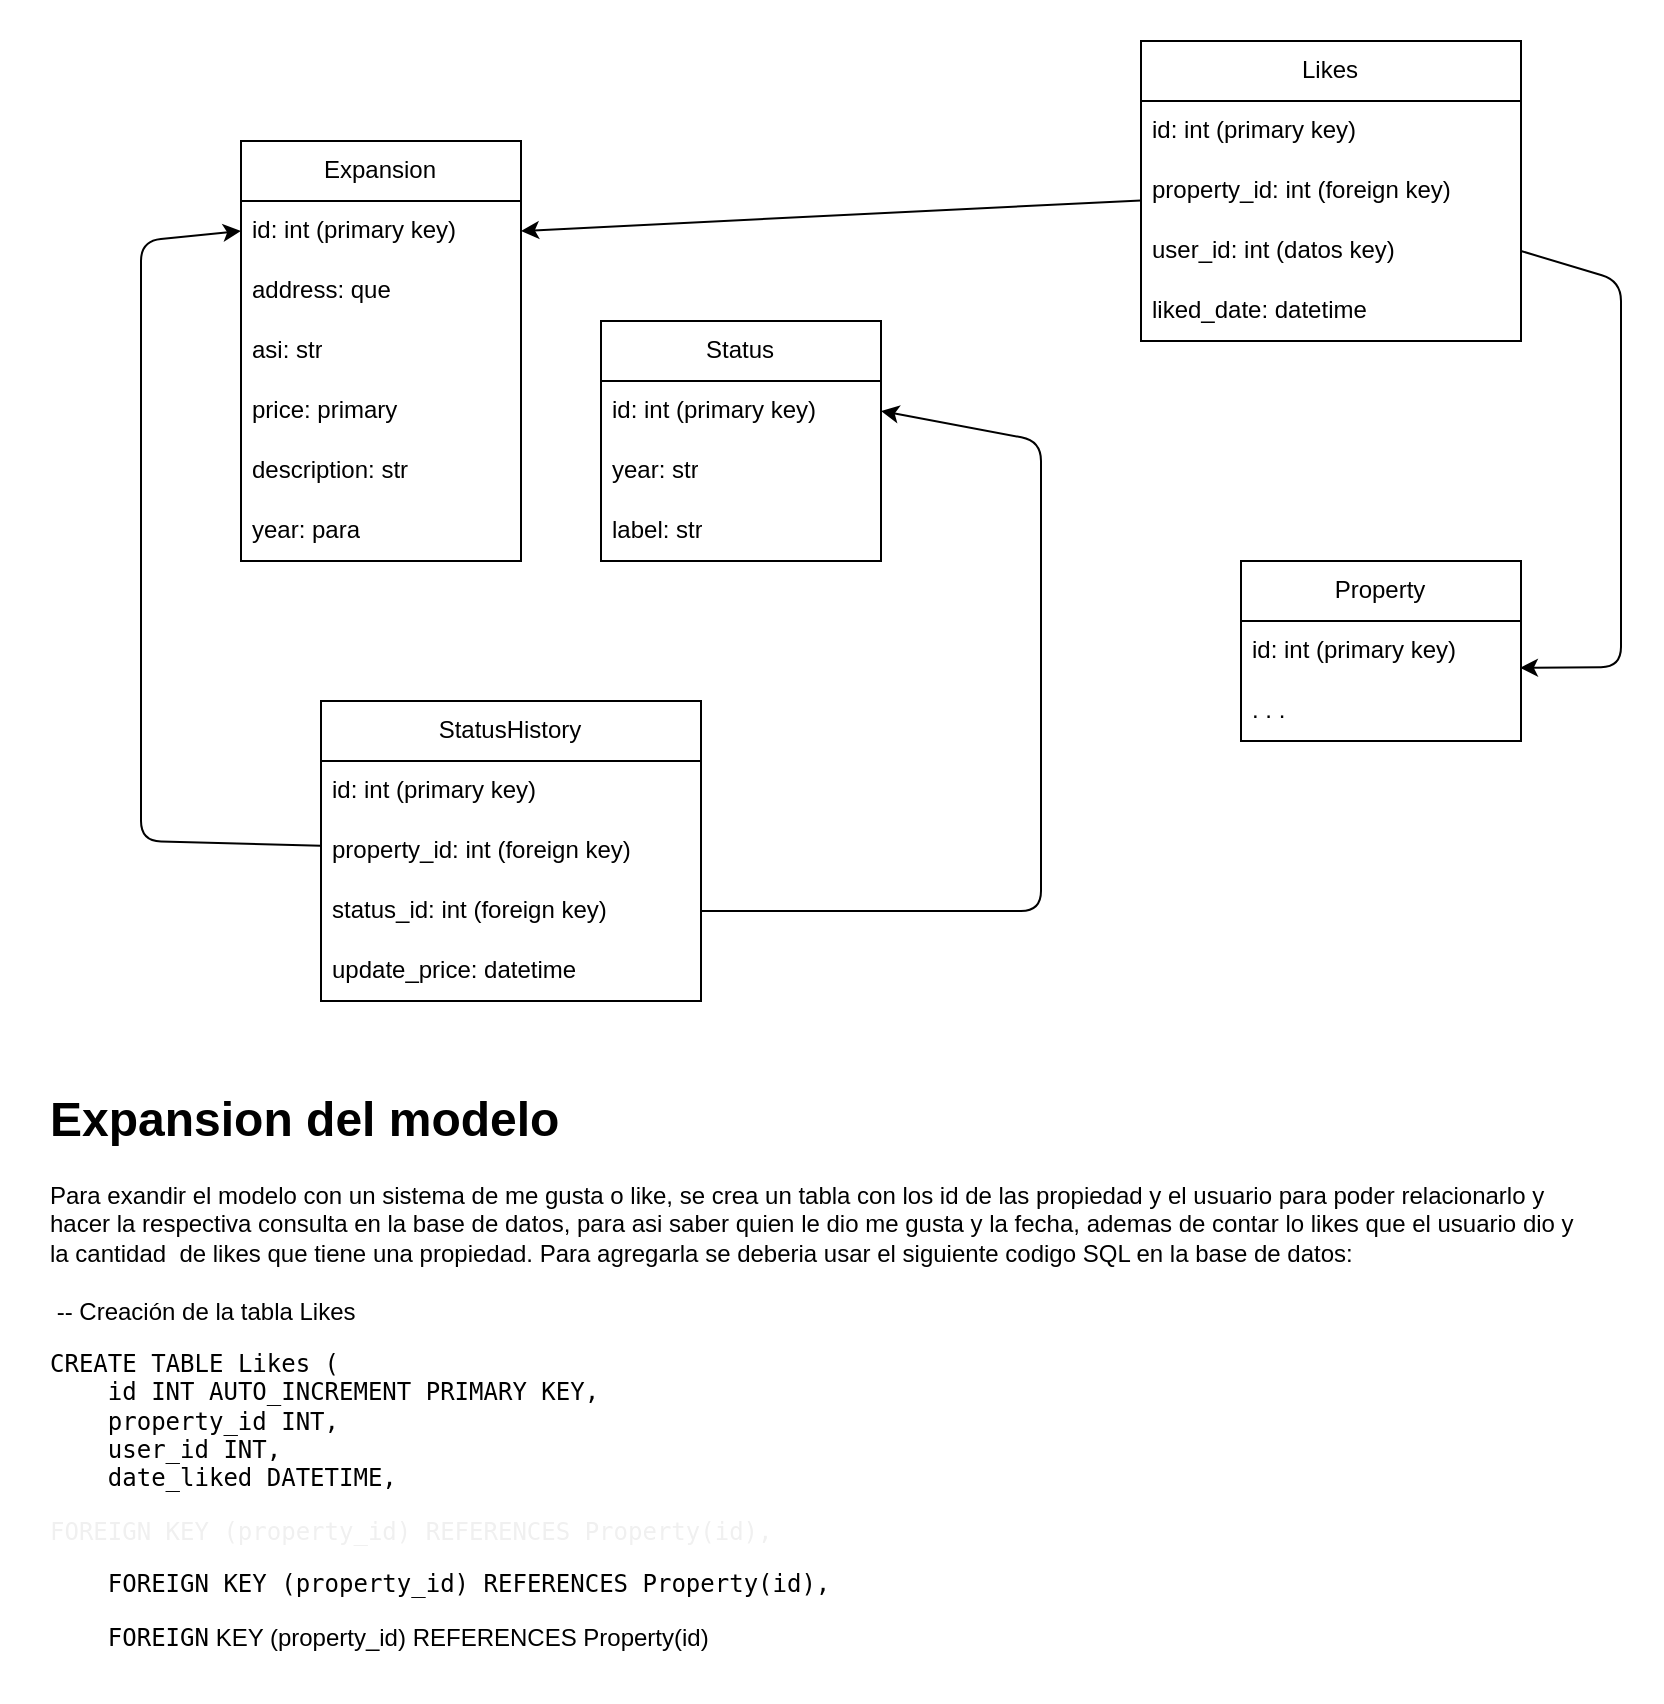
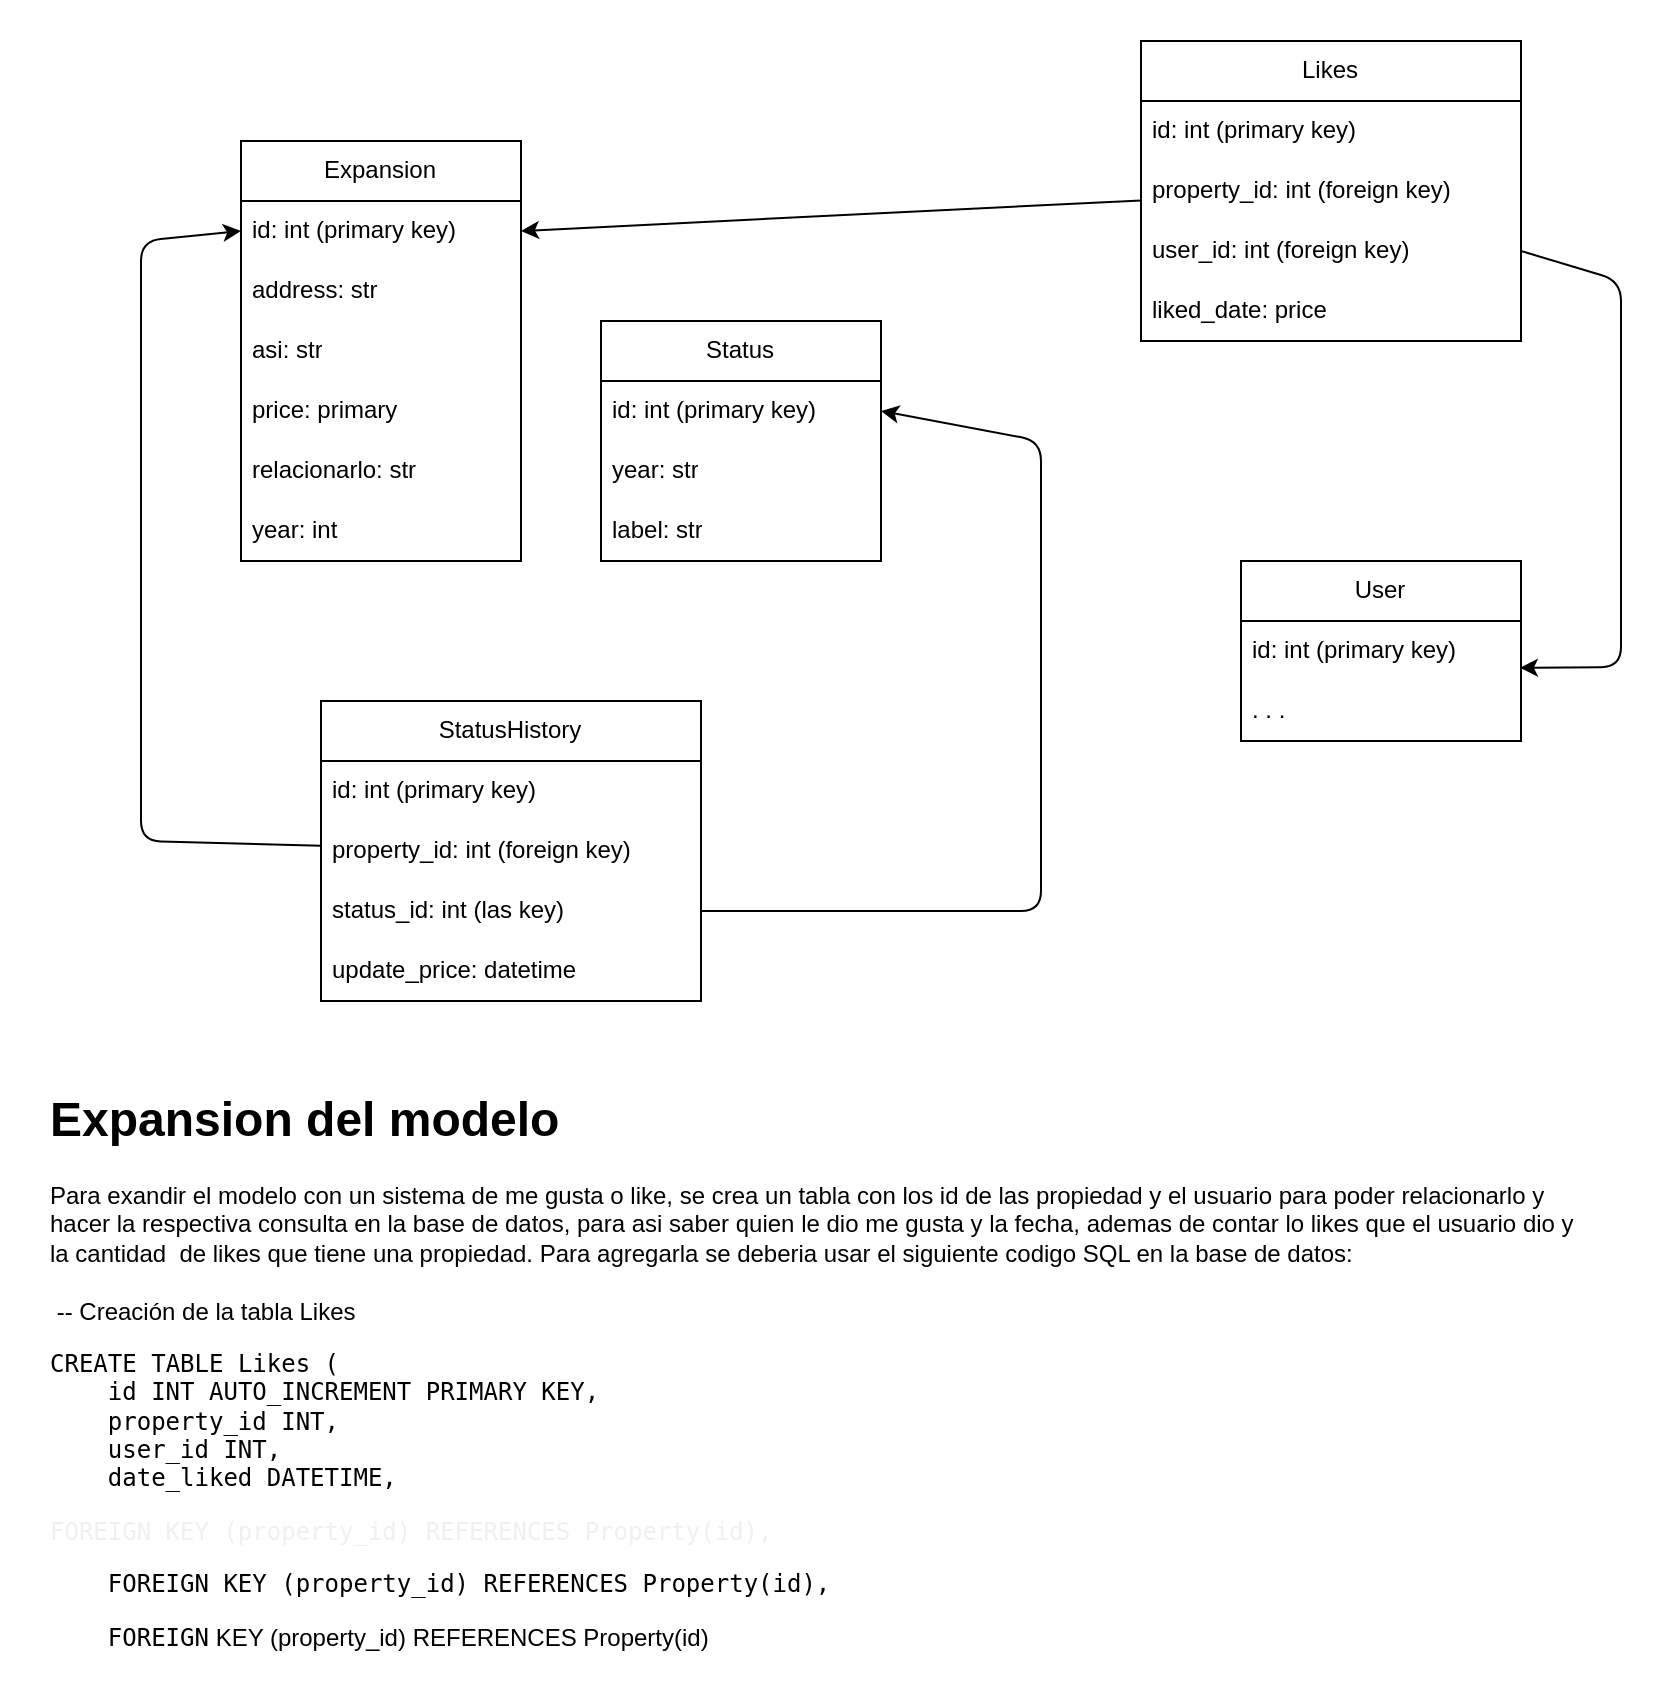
node "user_id: int (datos key)": label "user_id: int (datos key)" -> "user_id: int (foreign key)"
node "address: que": label "address: que" -> "address: str"
node "liked_date: datetime": label "liked_date: datetime" -> "liked_date: price"
node "description: str": label "description: str" -> "relacionarlo: str"
node "year: para": label "year: para" -> "year: int"
node "Property": label "Property" -> "User"
node "status_id: int (foreign key)": label "status_id: int (foreign key)" -> "status_id: int (las key)"
